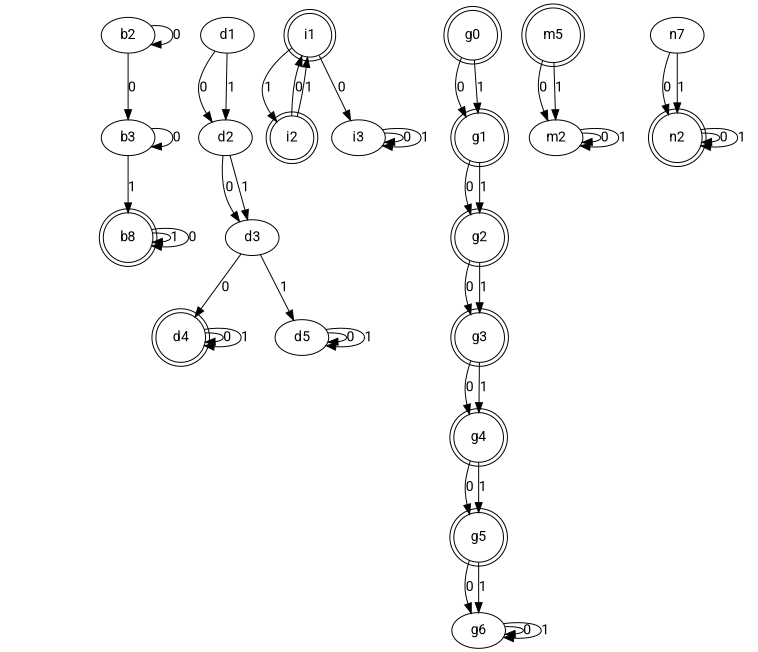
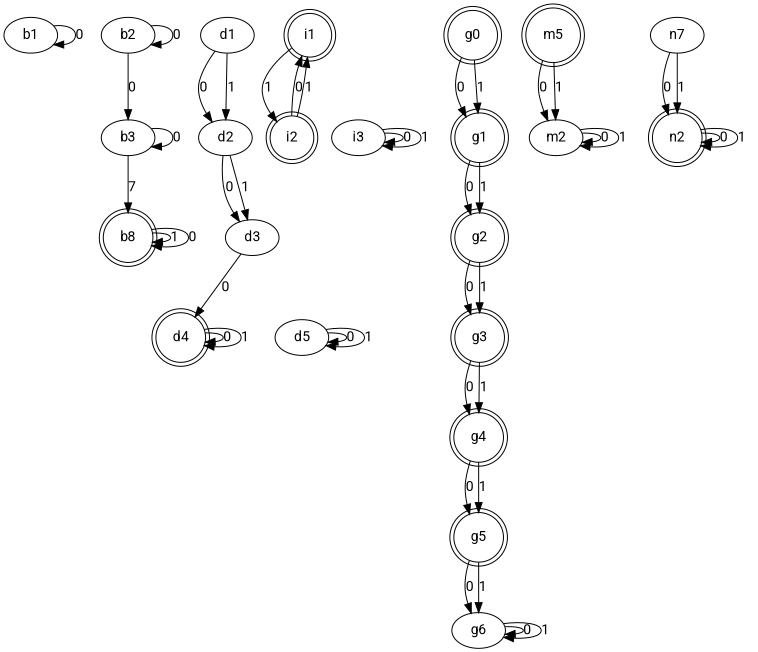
node "b1": added
edge "i1" -> "i3": removed, label "0"
edge "b3" -> "b8": label "1" -> "7"
edge "d3" -> "d5": removed, label "1"
